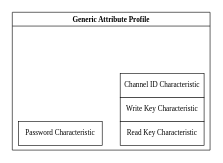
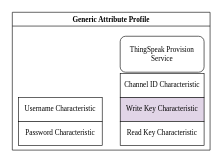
node "ThingSpeak Provision Service": added
node "Username Characteristic": added
node "Write Key Characteristic": fillcolor #ffffff -> #e1d5e7
